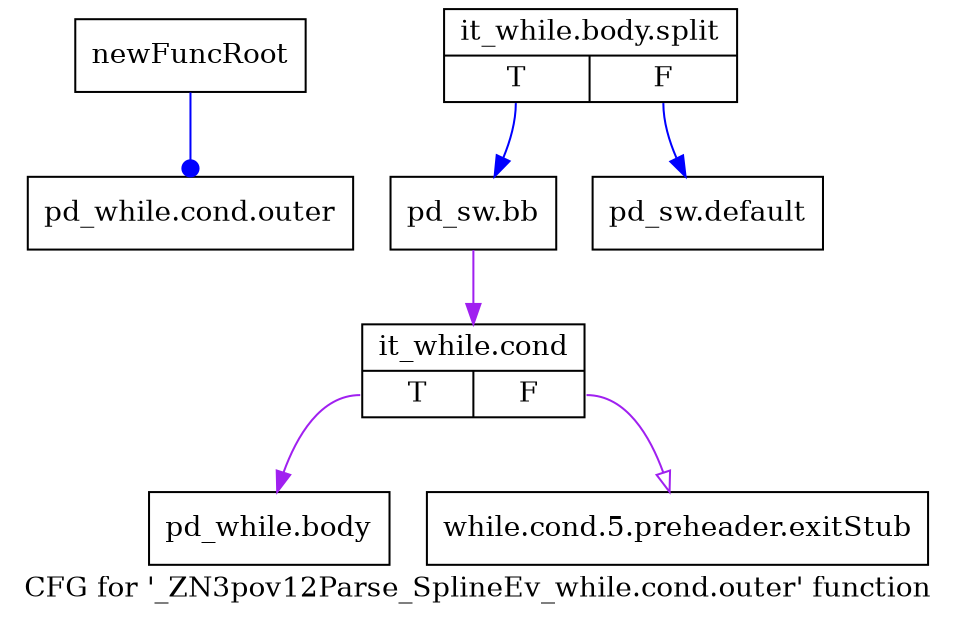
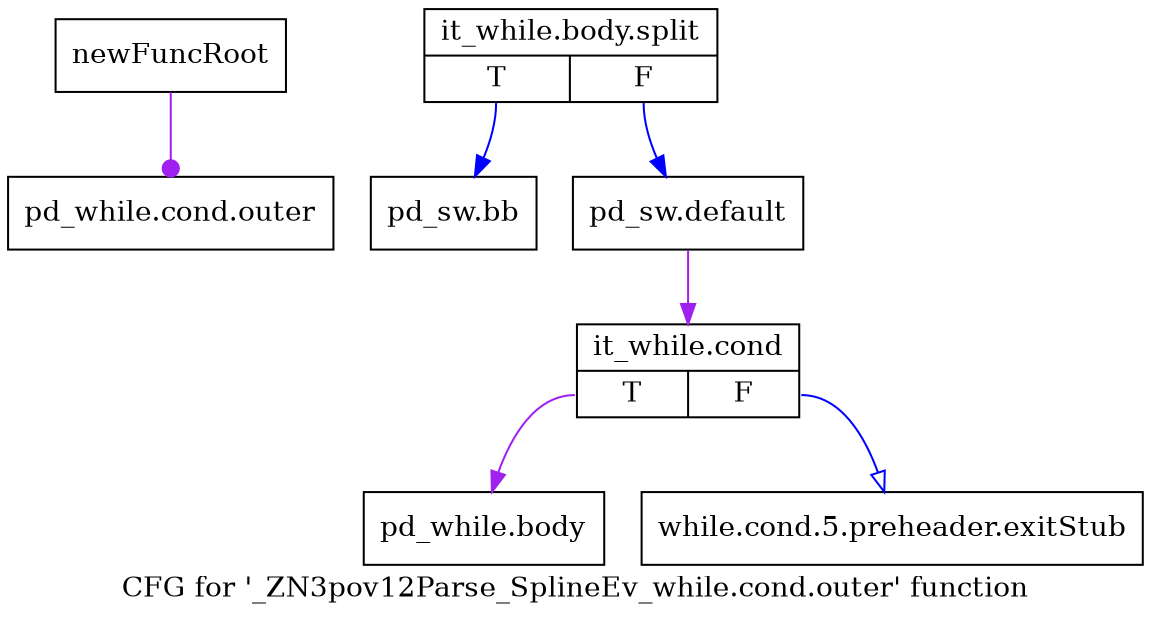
edge "newFuncRoot" -> "pd_while.cond.outer": color blue -> purple
edge "pd_sw.bb" -> "it_while.cond": now "pd_sw.default" -> "it_while.cond"
edge "it_while.cond" -> "while.cond.5.preheader.exitStub": color purple -> blue
